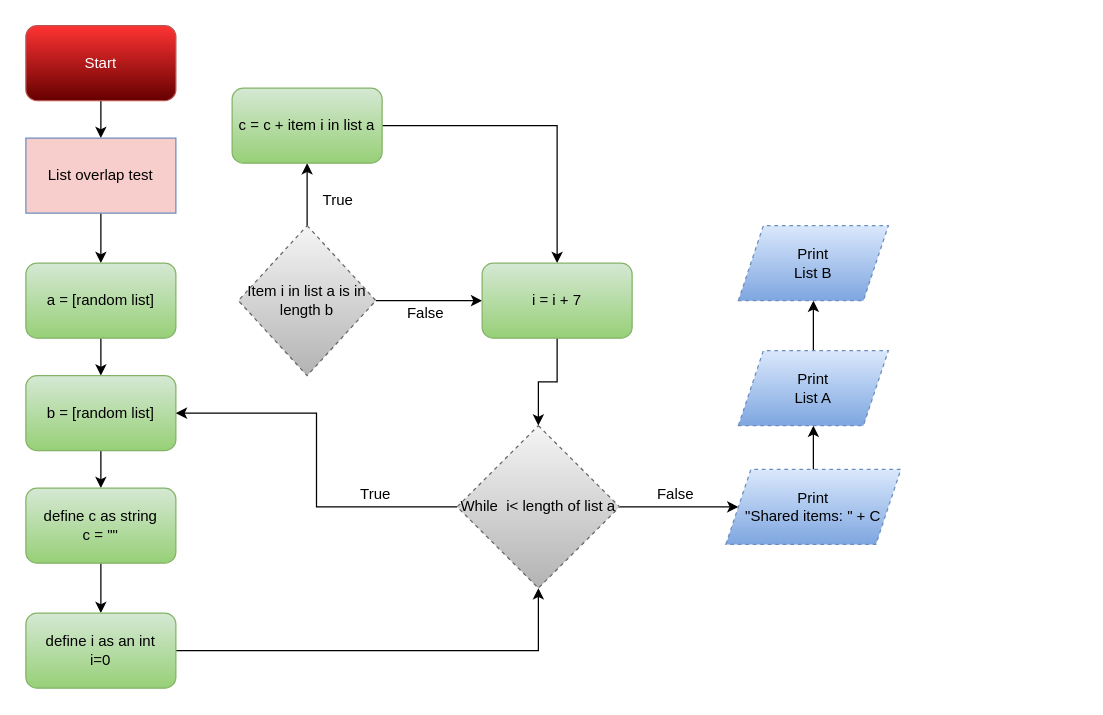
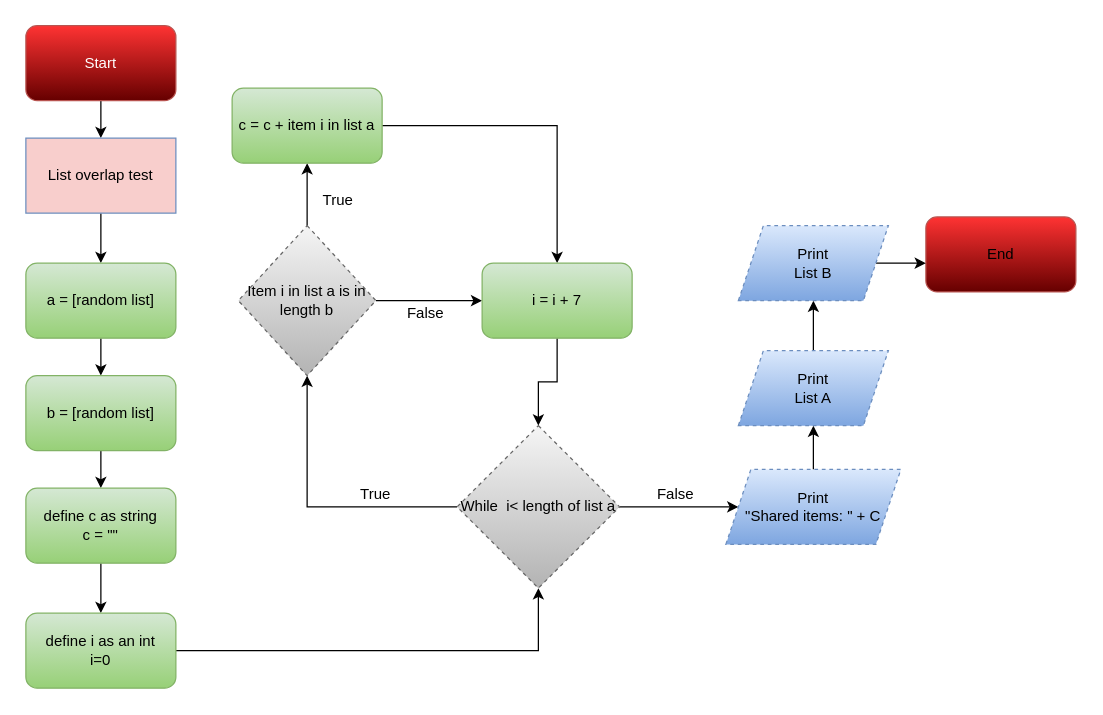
node "End": added
edge "Print List B" -> "End": added
edge "While i< length of list a" -> "b = [random list]": now "While i< length of list a" -> "Item i in list a is in length b"
